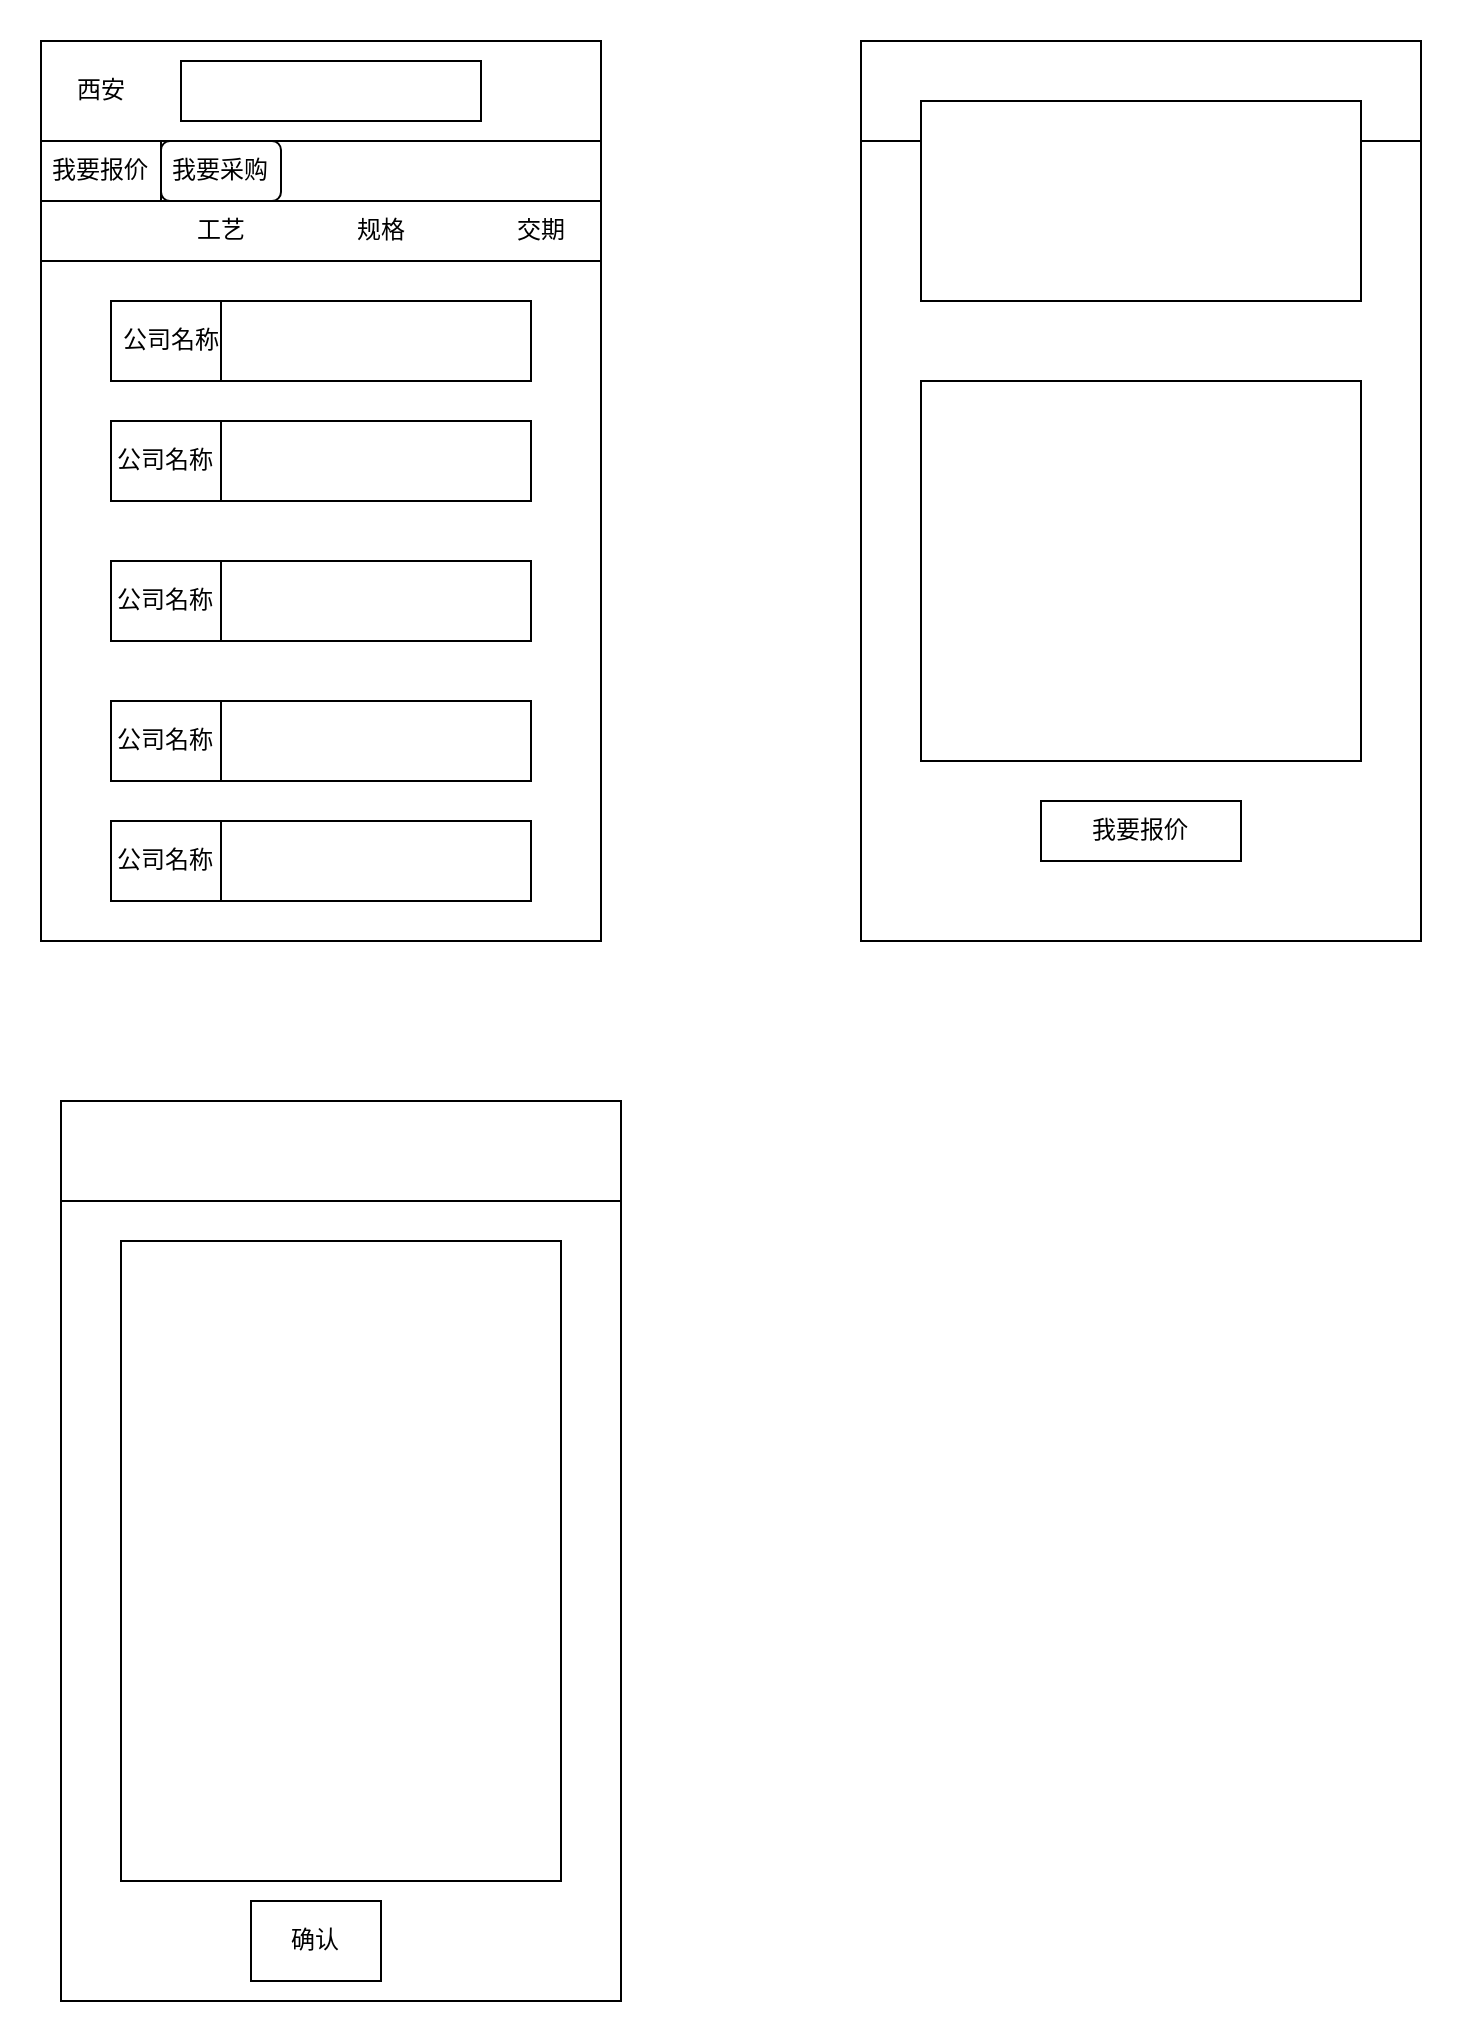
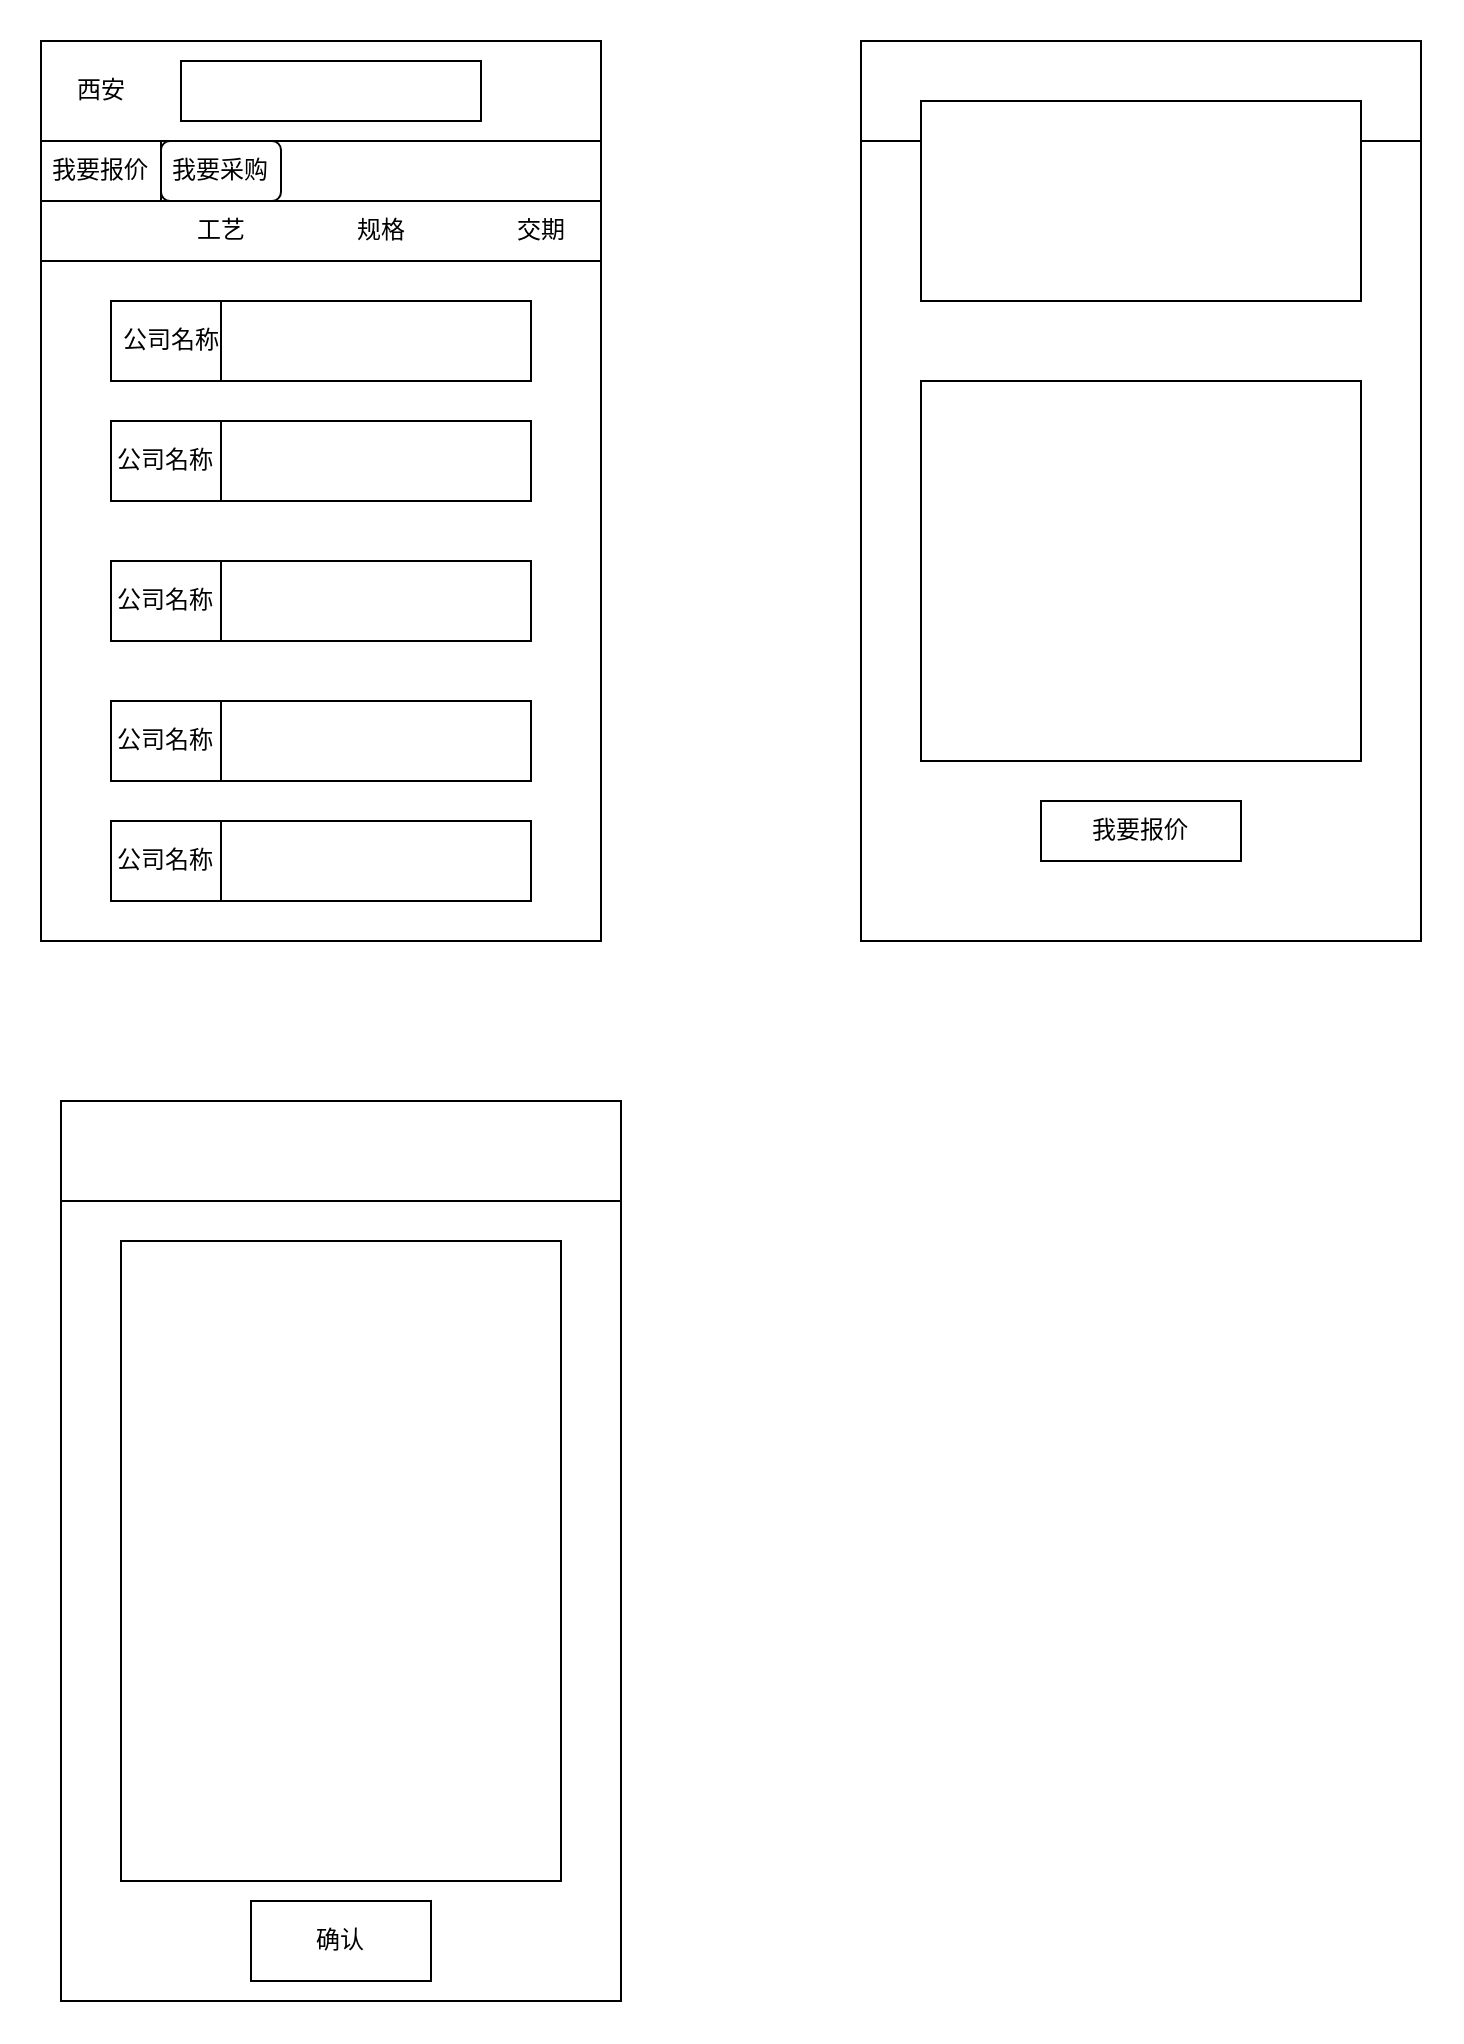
node "确认": size 130x80 -> 180x80
